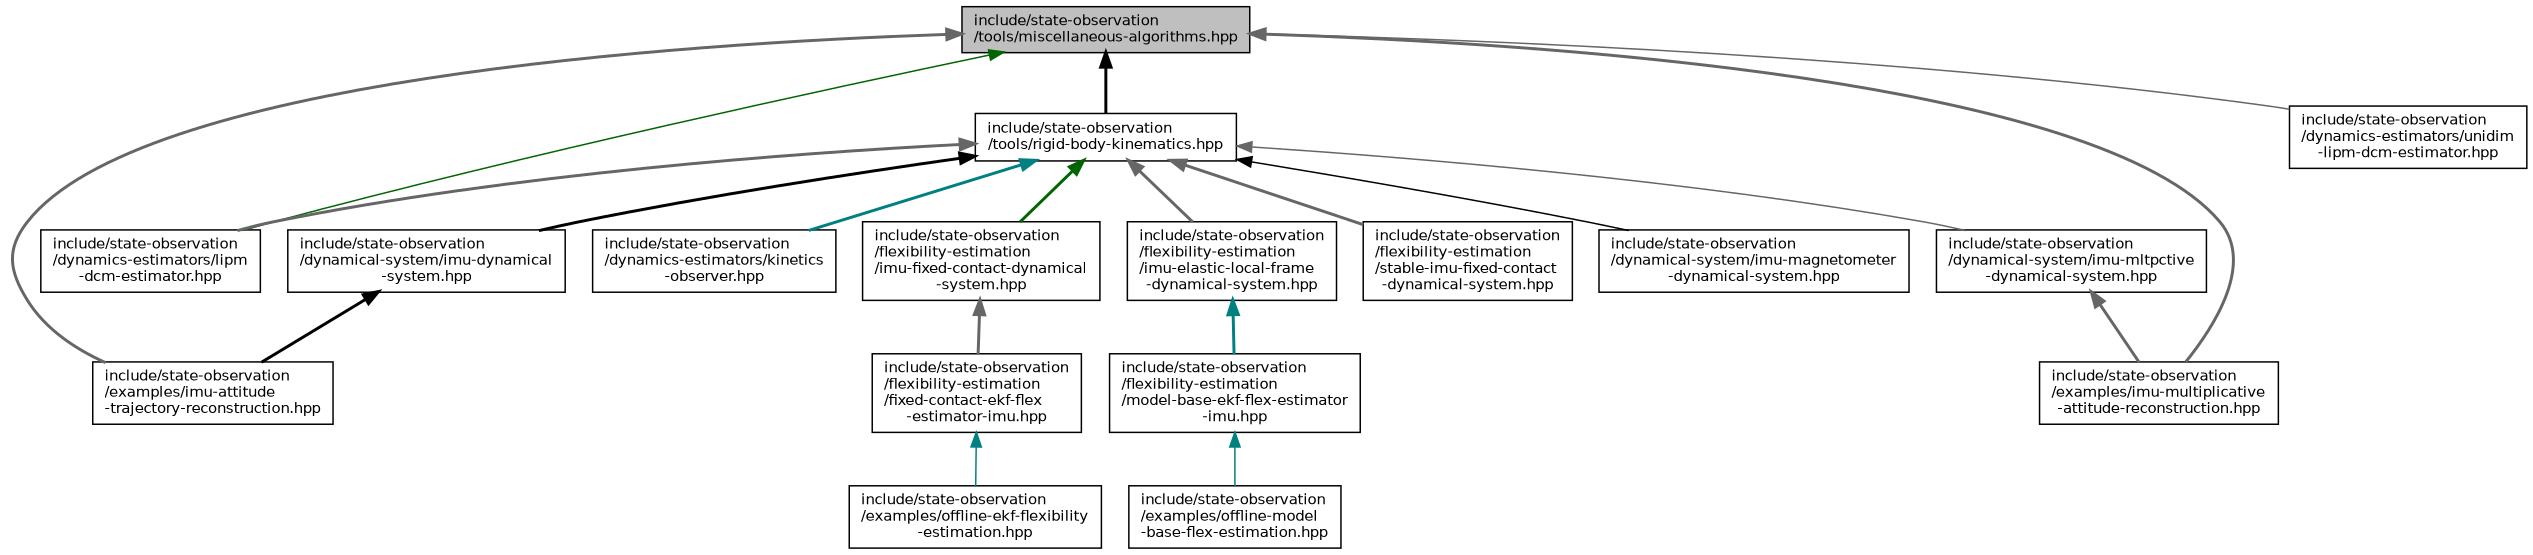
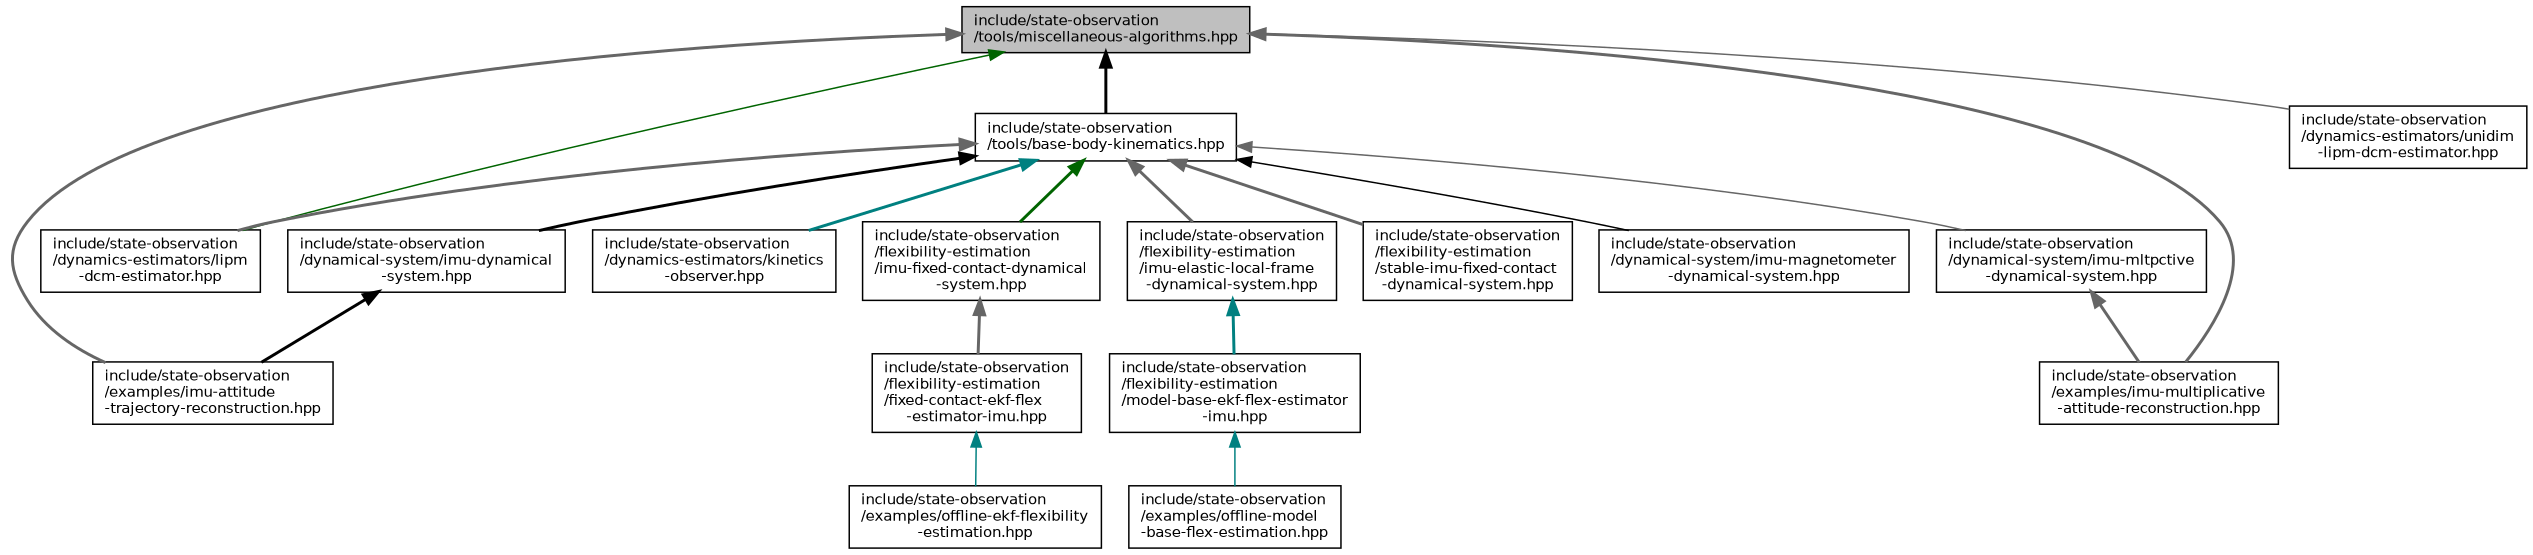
node "include/state-observation /tools/rigid-body-kinematics.hpp": label "include/state-observation /tools/rigid-body-kinematics.hpp" -> "include/state-observation /tools/base-body-kinematics.hpp"
